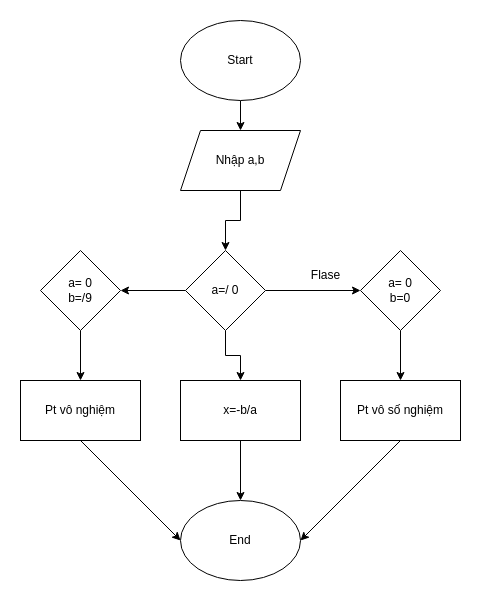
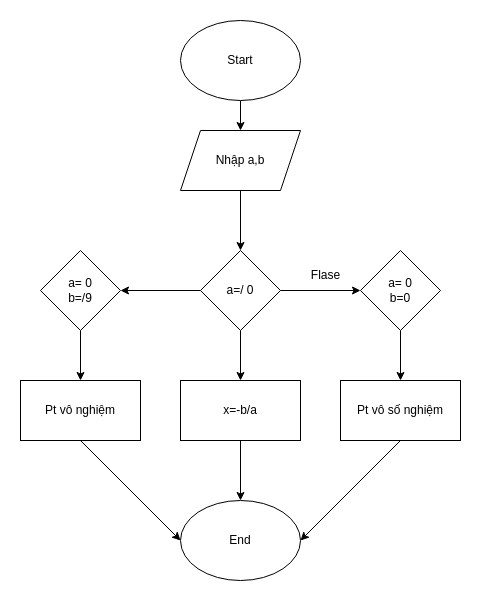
node "a=/ 0": moved (226, 291) -> (241, 291)
